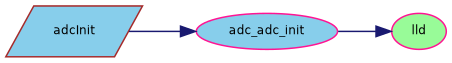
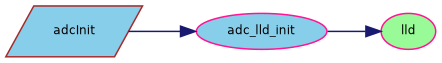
node "adc_adc_init": label "adc_adc_init" -> "adc_lld_init"
